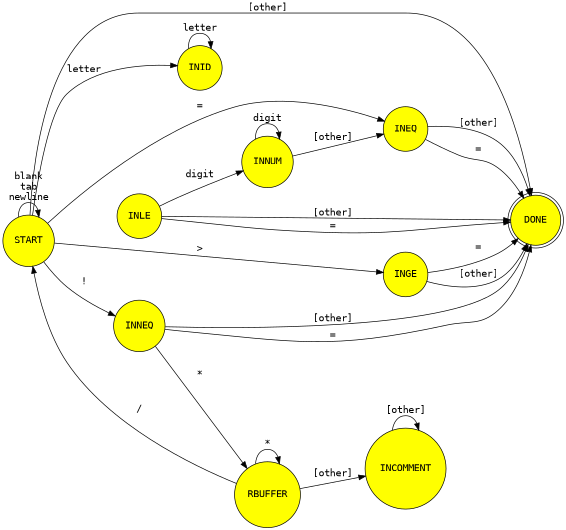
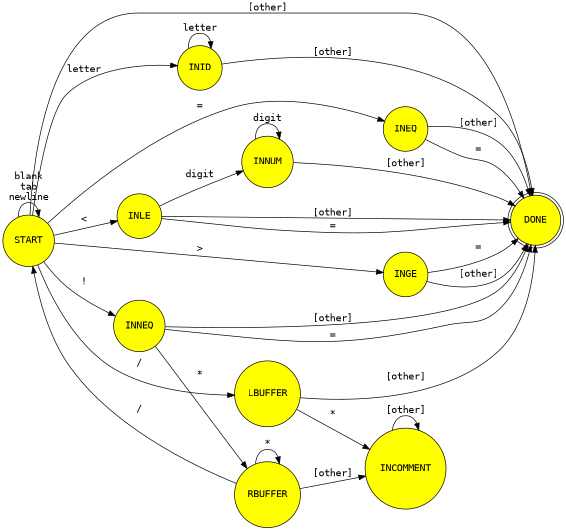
edge "INID" -> "DONE": added, label "[other]"
edge "INNUM" -> "INEQ": now "INNUM" -> "DONE"
edge "START" -> "INLE": added, label "<"
node "LBUFFER": added
